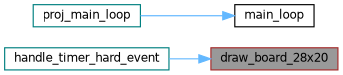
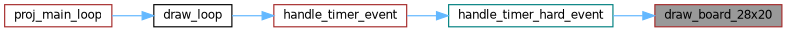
node "proj_main_loop": color teal -> brown
node "main_loop": label "main_loop" -> "draw_loop"
node "handle_timer_event": added
